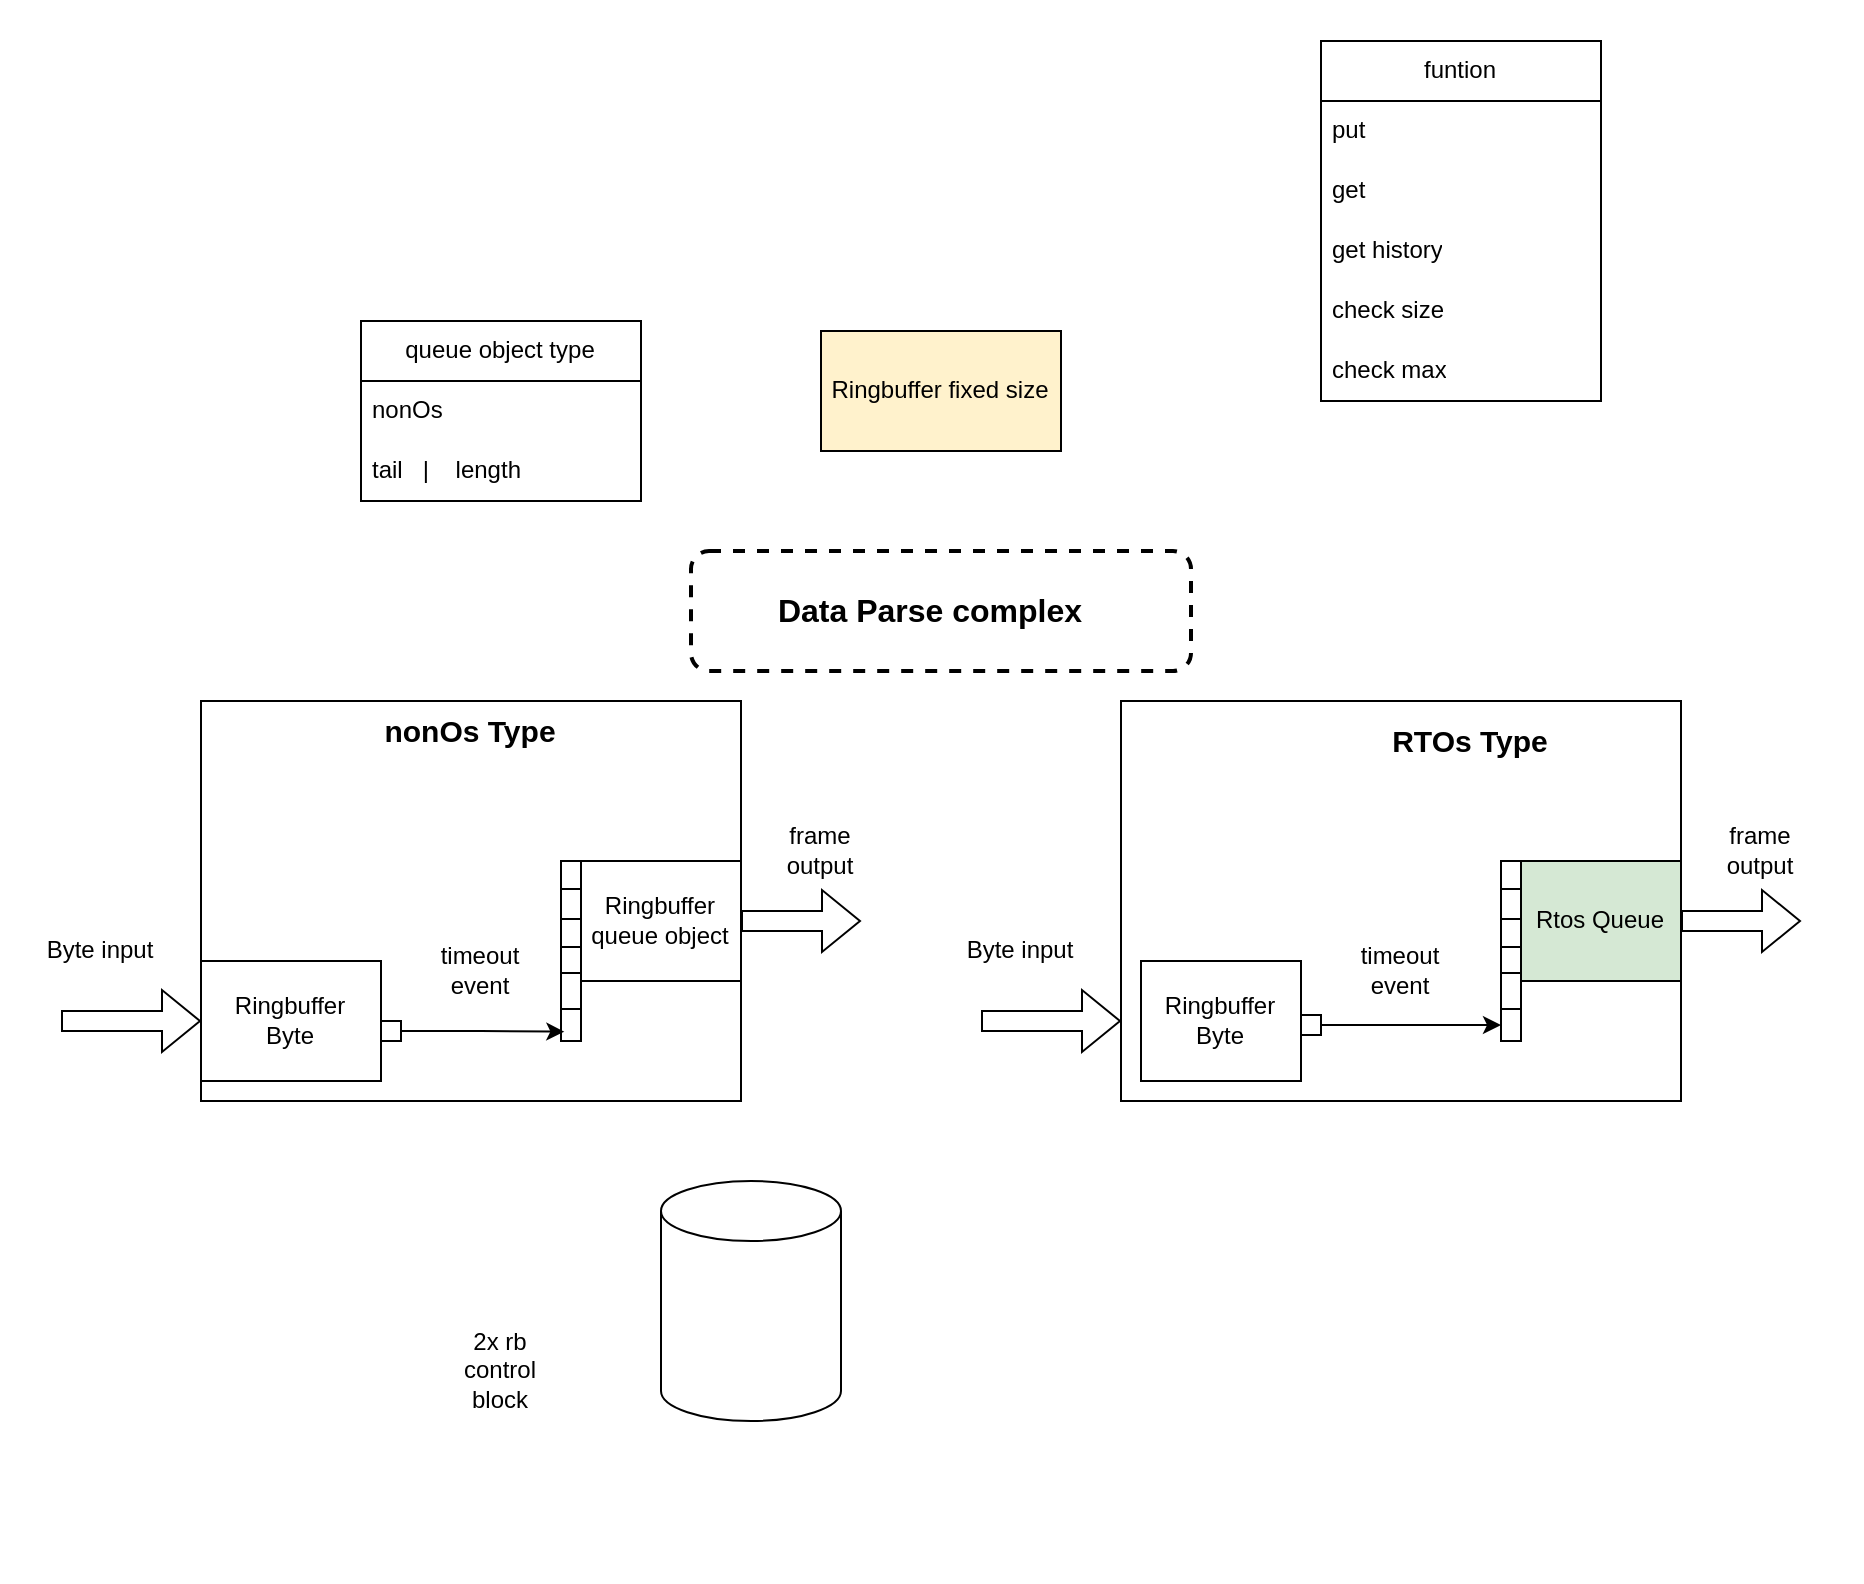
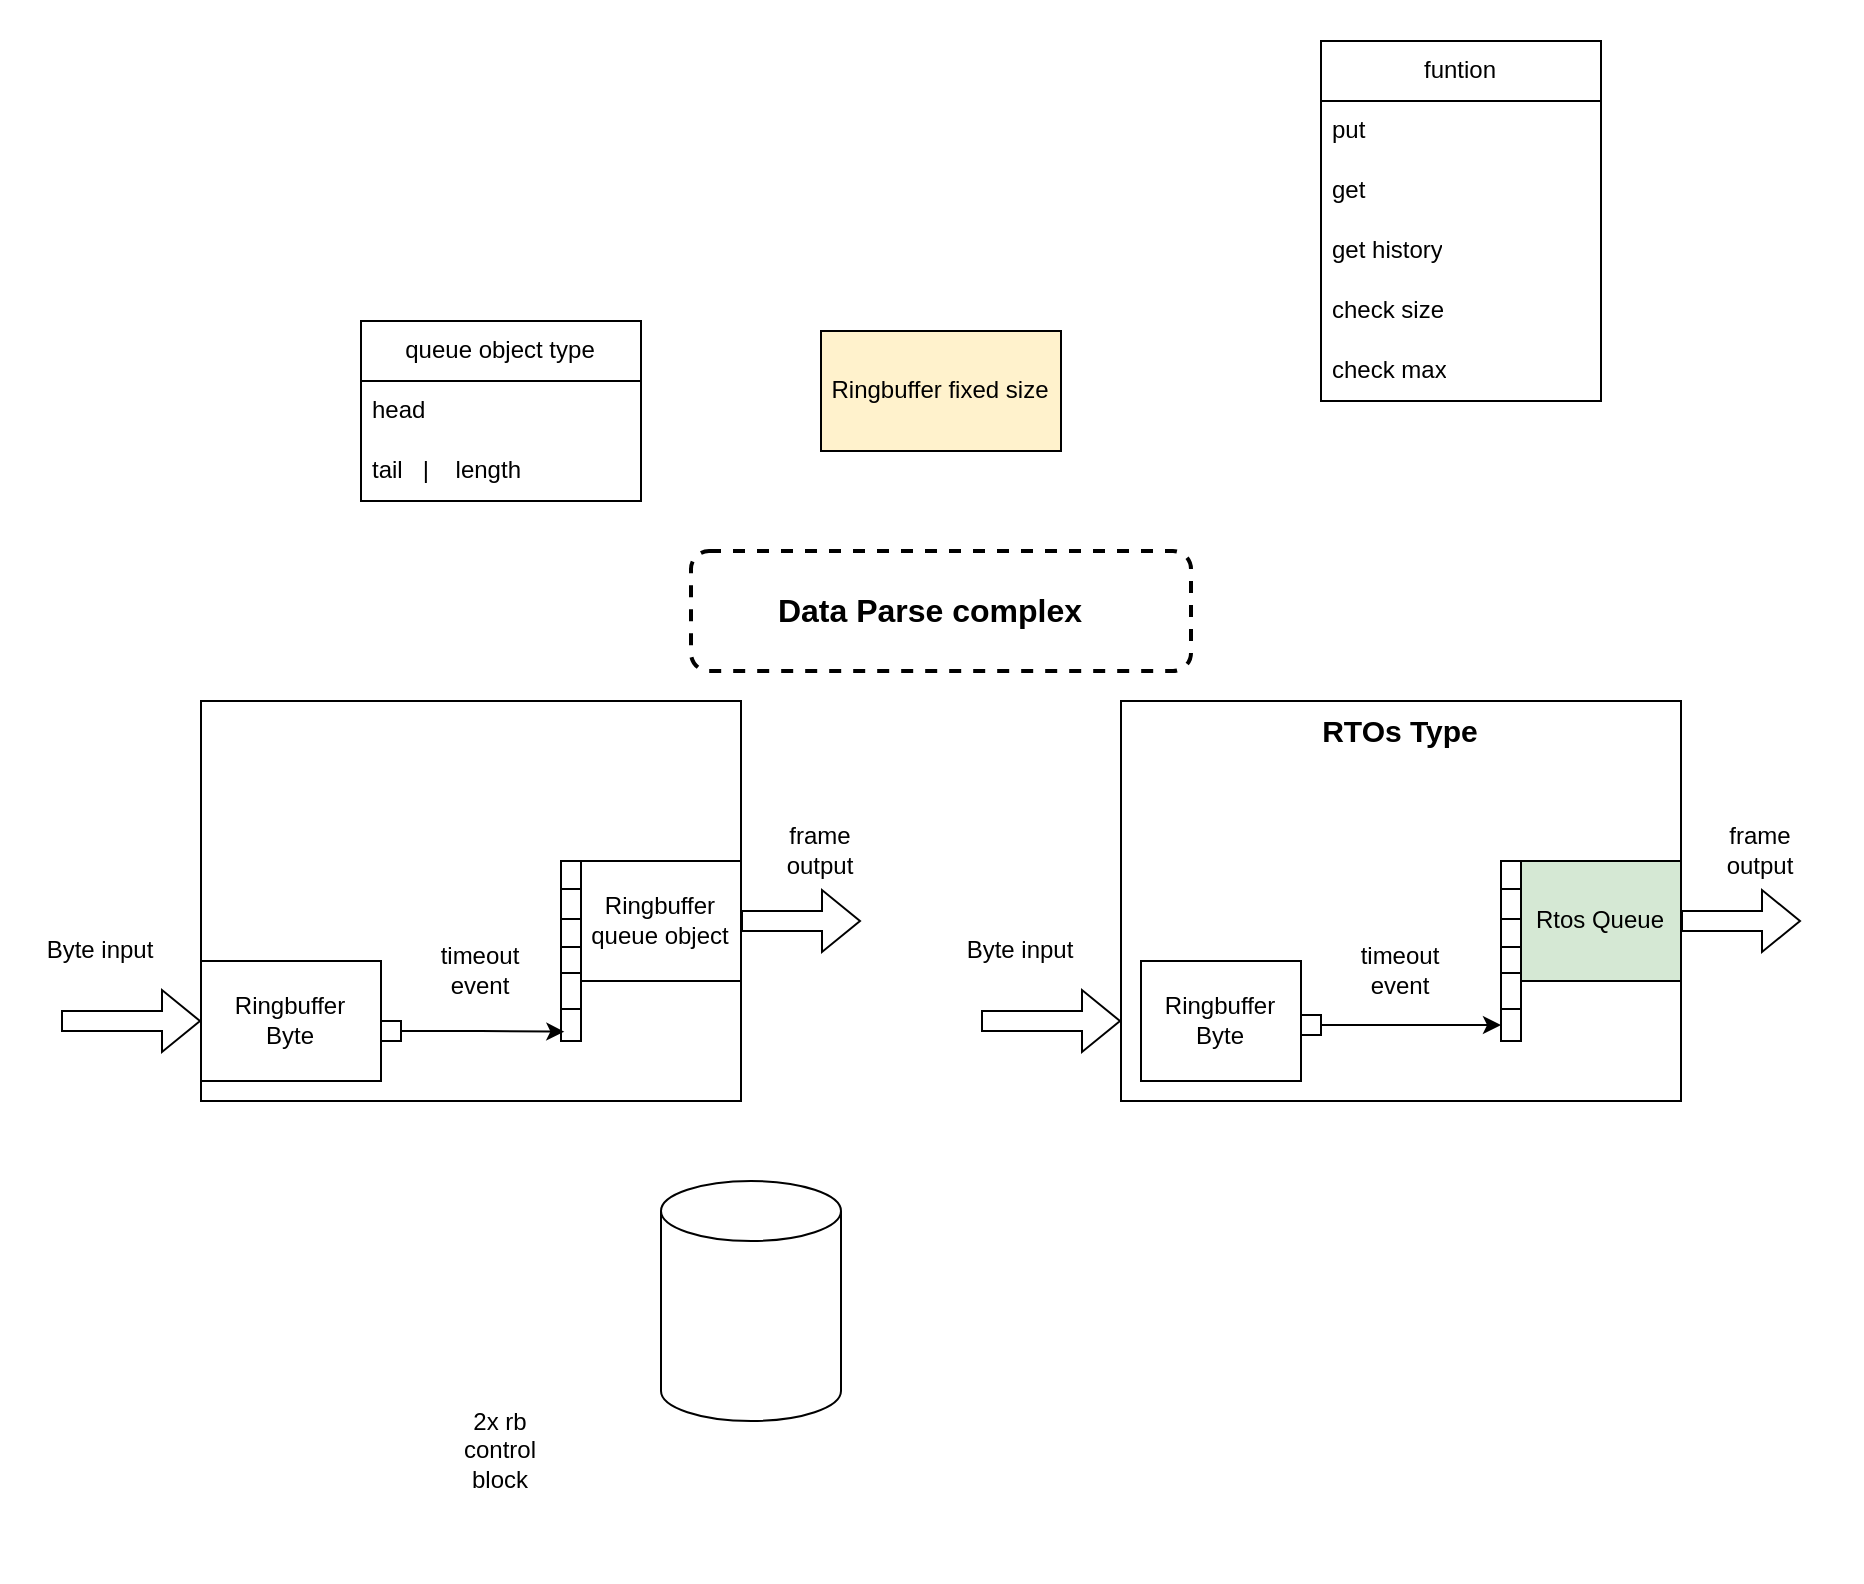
node "nonOs": label "nonOs" -> "head"
node "nonOs Type": removed
node "RTOs Type": moved (1471, 741) -> (1401, 731)
node "2x rb control block": moved (501, 1371) -> (501, 1451)
